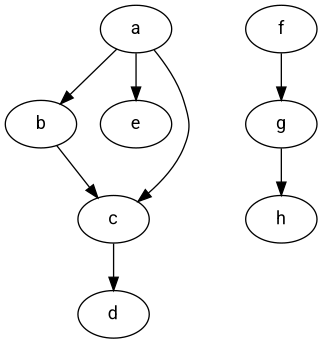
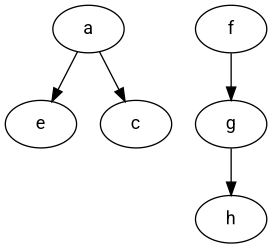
node "b": removed
node "d": removed
